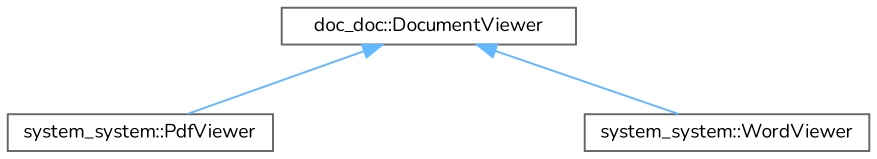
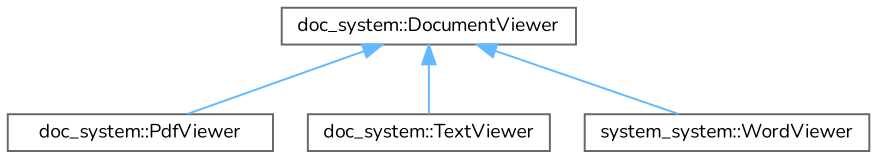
node "doc_doc::DocumentViewer": label "doc_doc::DocumentViewer" -> "doc_system::DocumentViewer"
node "system_system::PdfViewer": label "system_system::PdfViewer" -> "doc_system::PdfViewer"
node "doc_system::TextViewer": added
